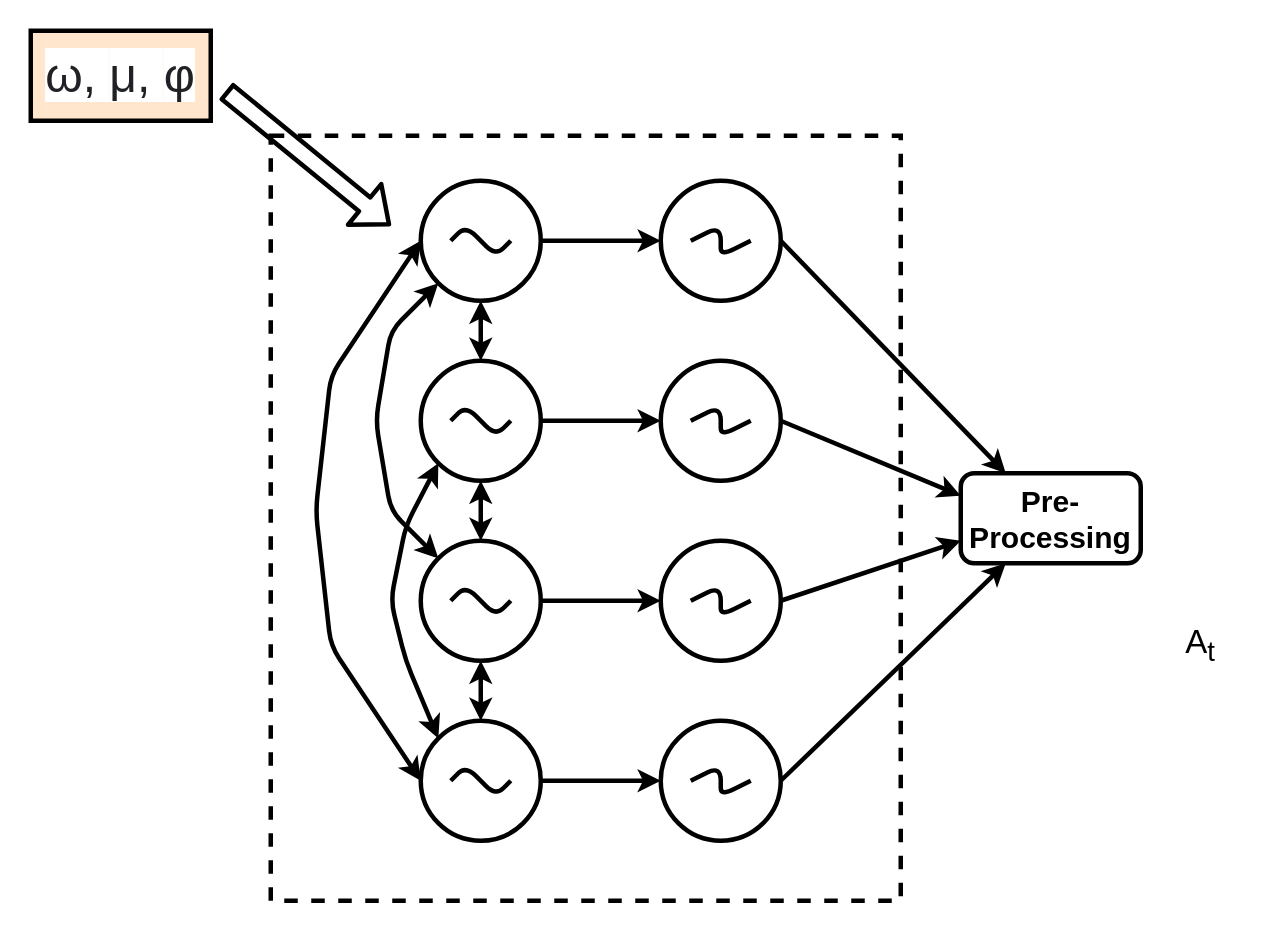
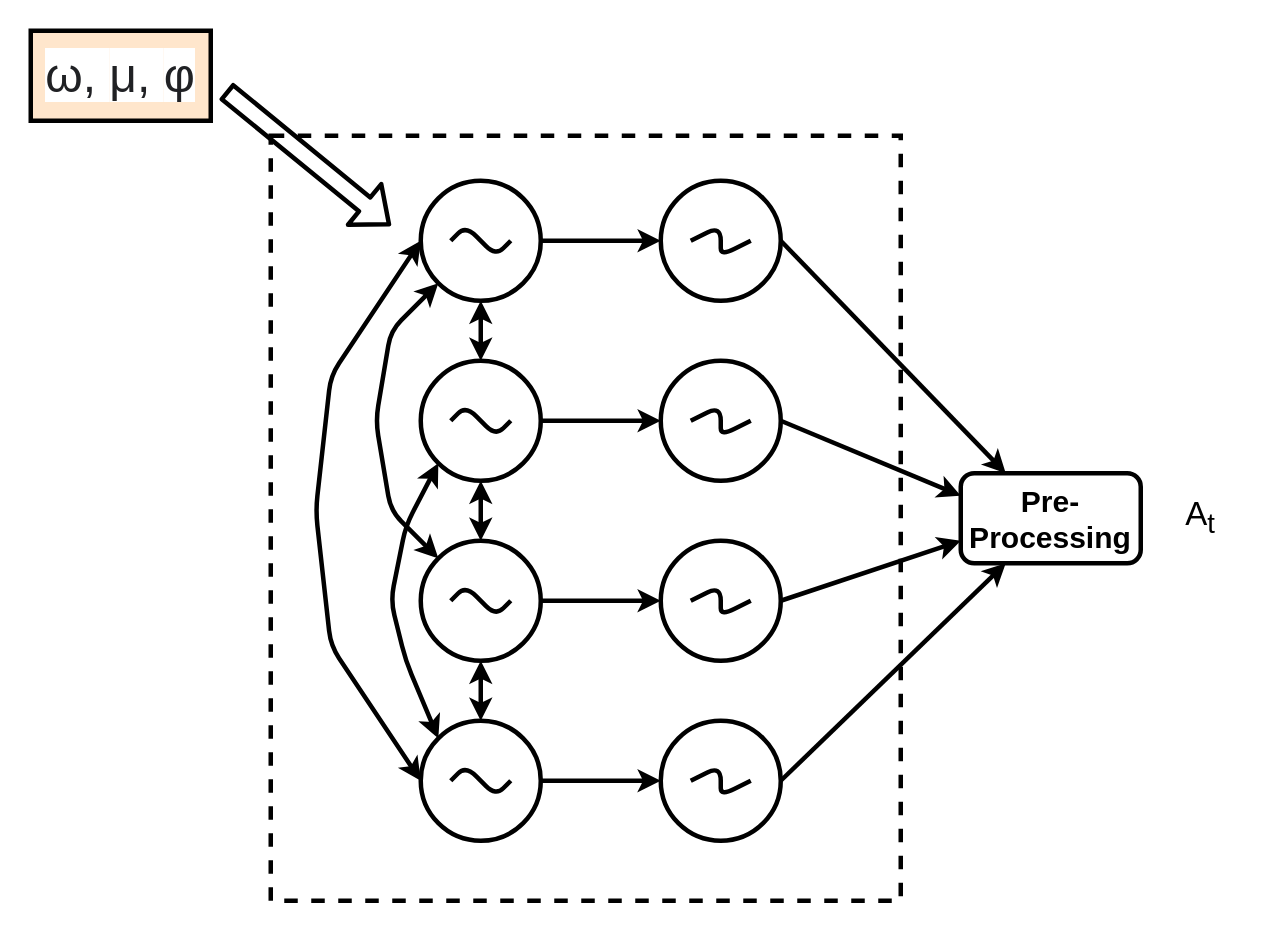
node "At": moved (1201, 646) -> (1201, 518)
